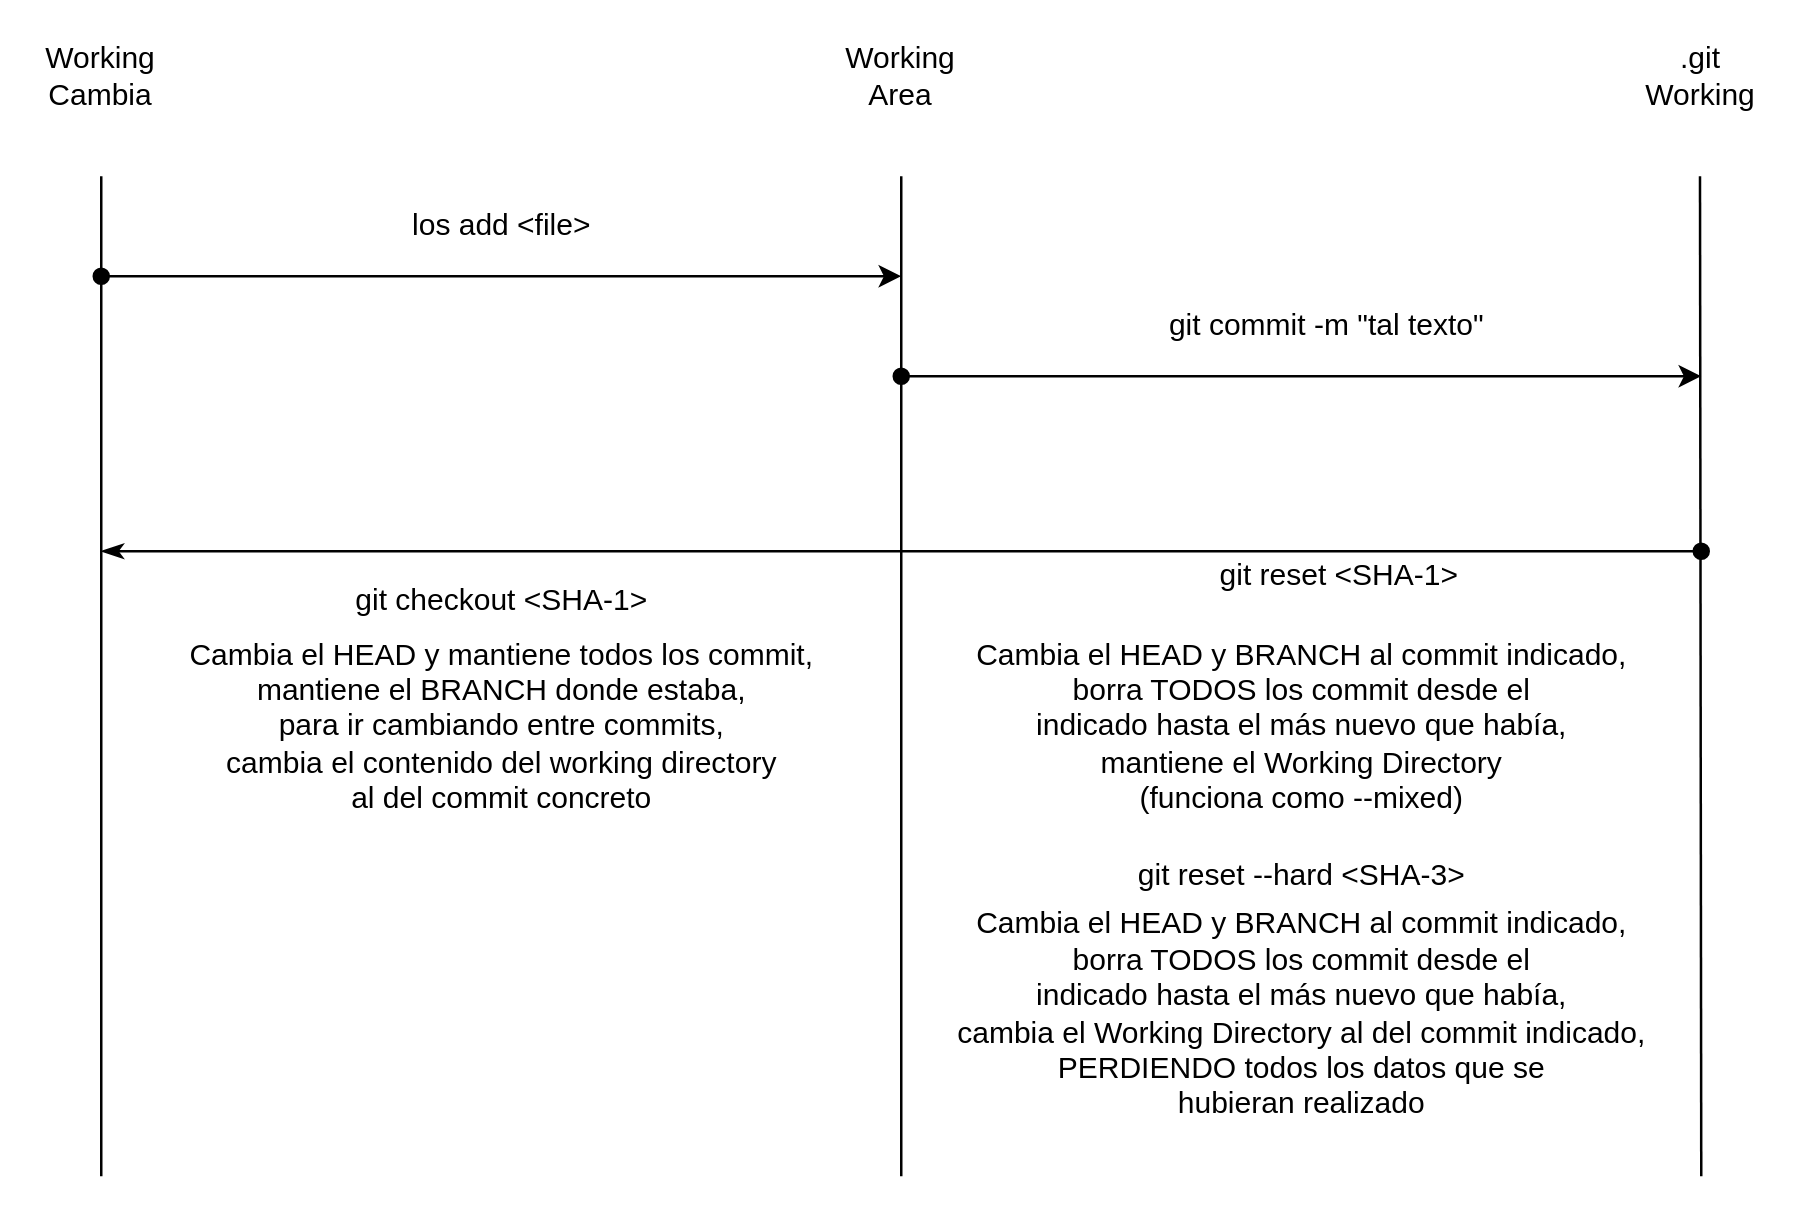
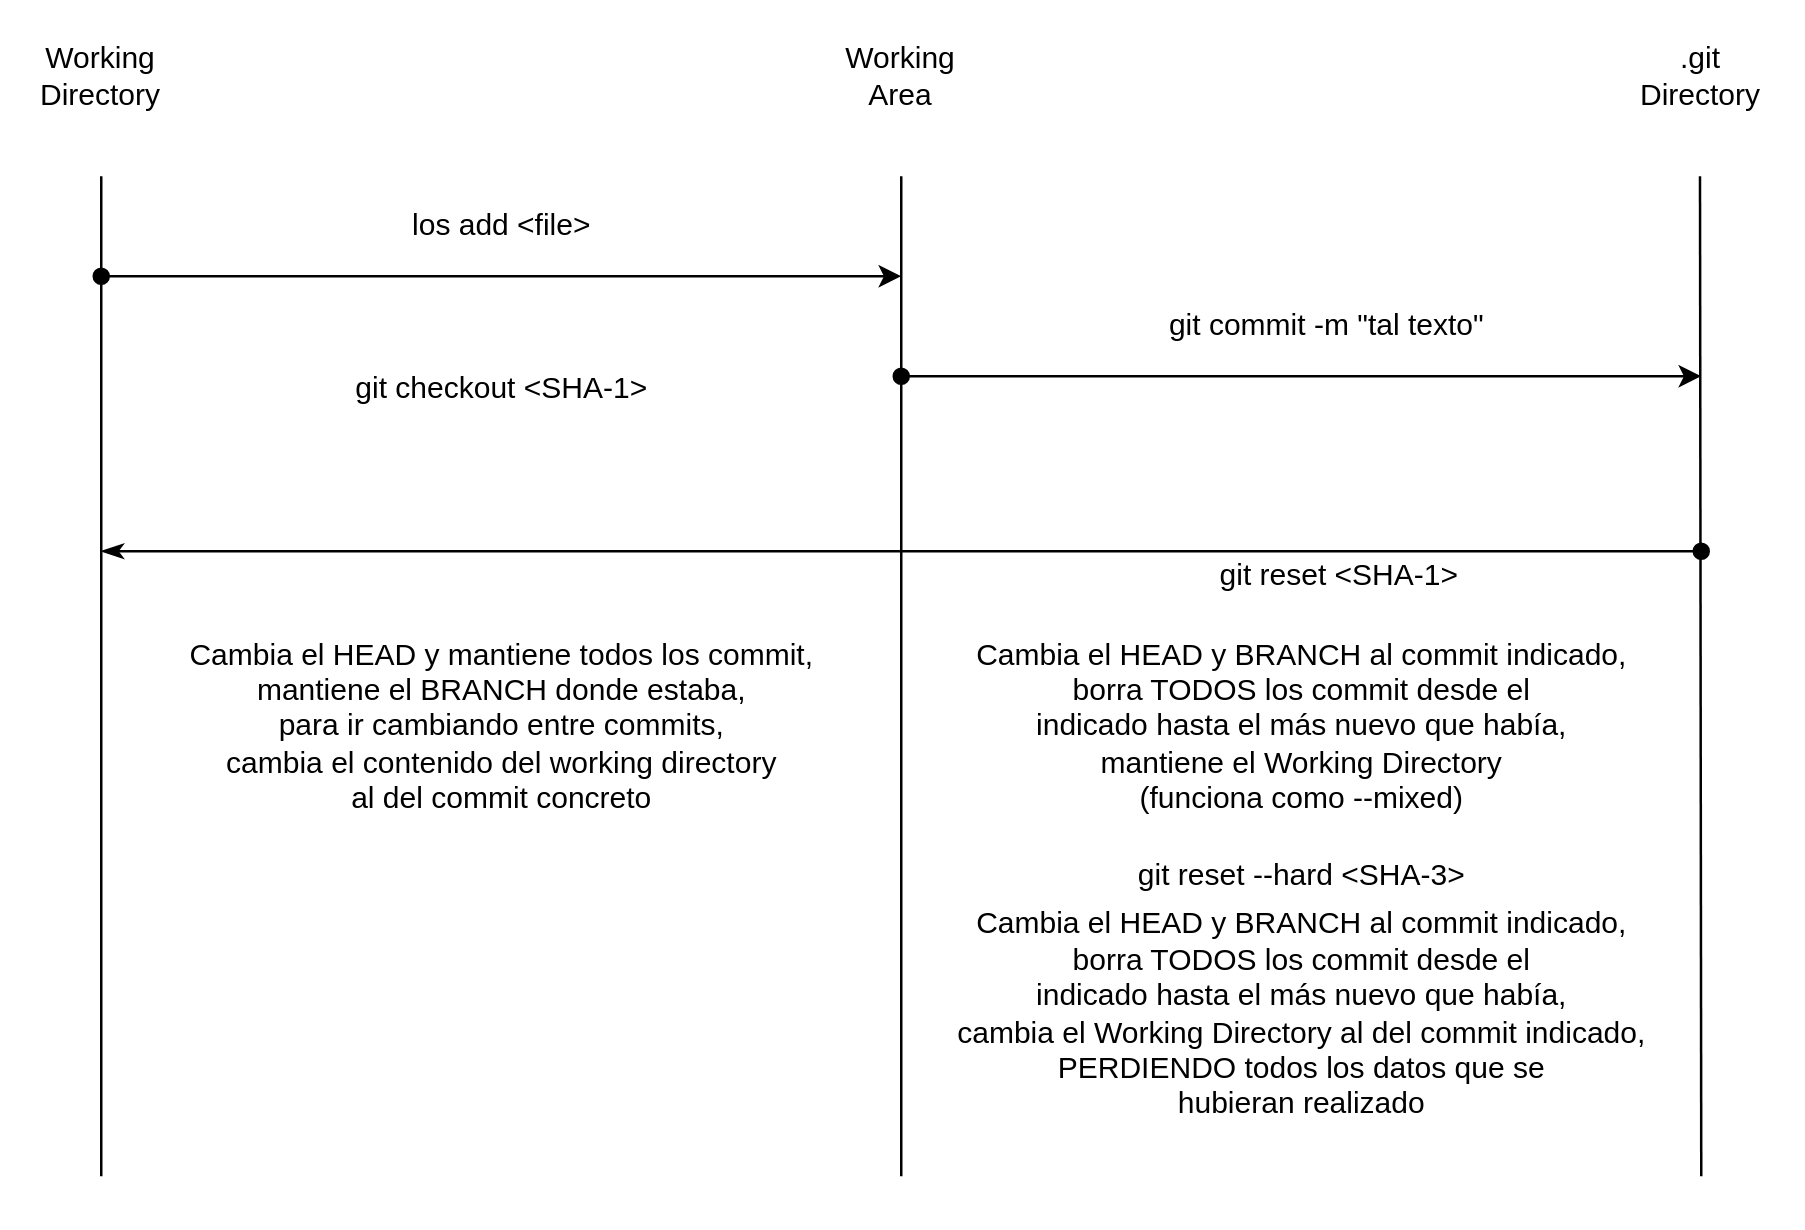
node "Working Cambia": label "Working Cambia" -> "Working Directory"
node ".git Working": label ".git Working" -> ".git Directory"
node "git checkout <SHA-1>": moved (501, 601) -> (501, 389)
